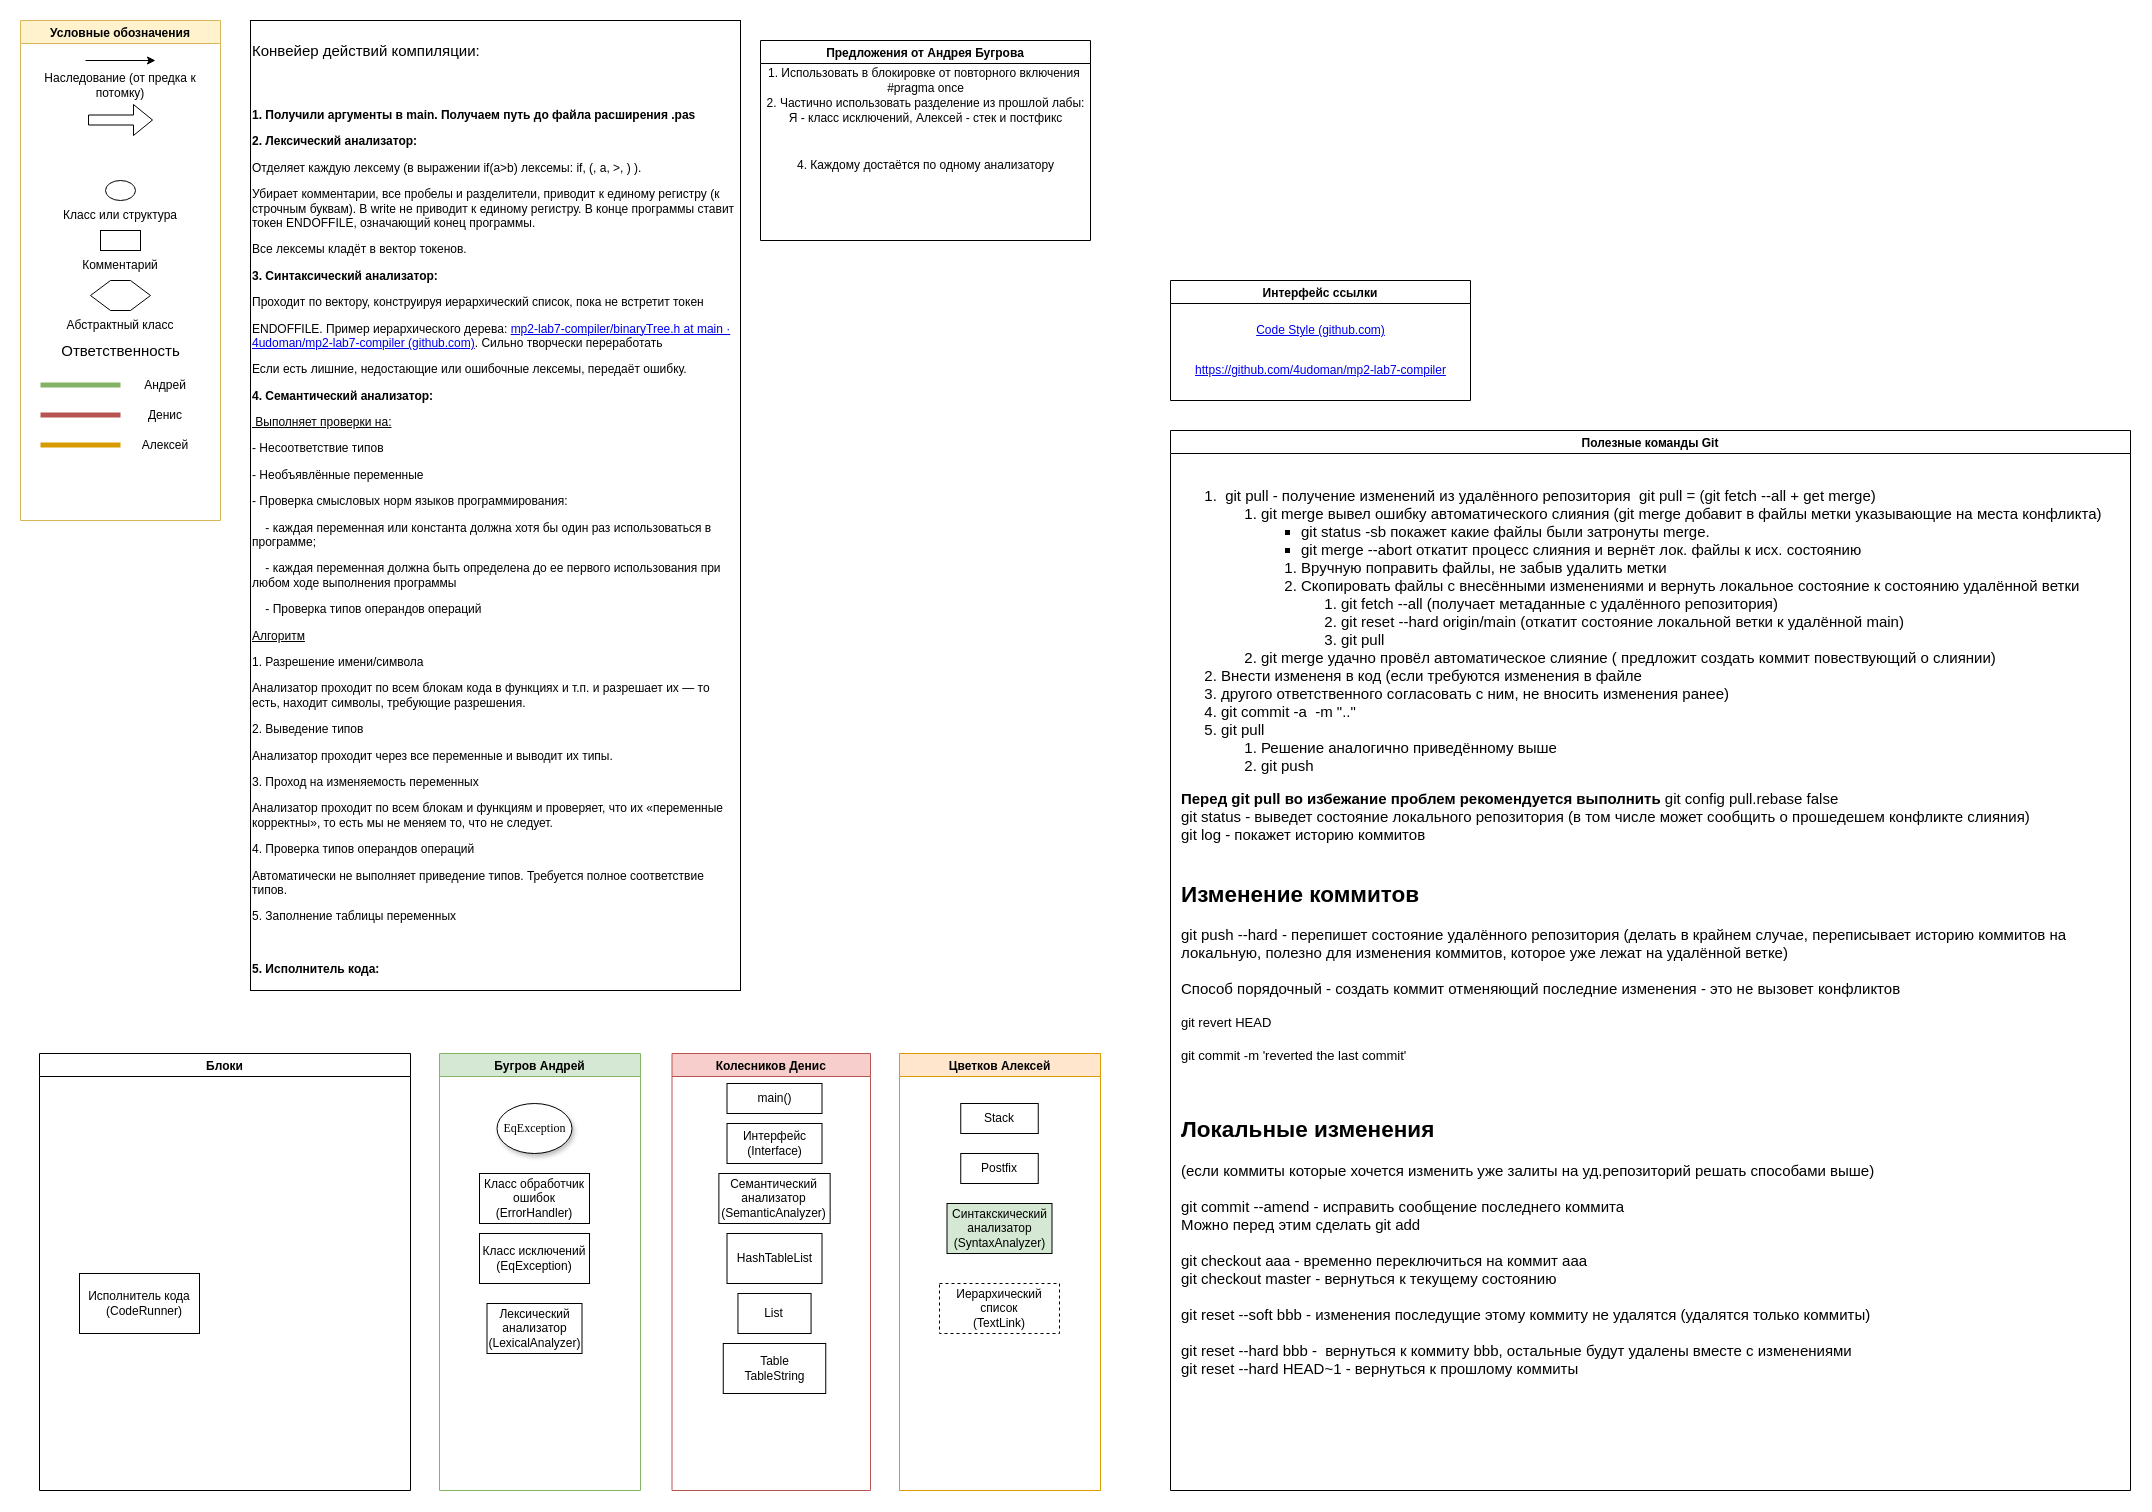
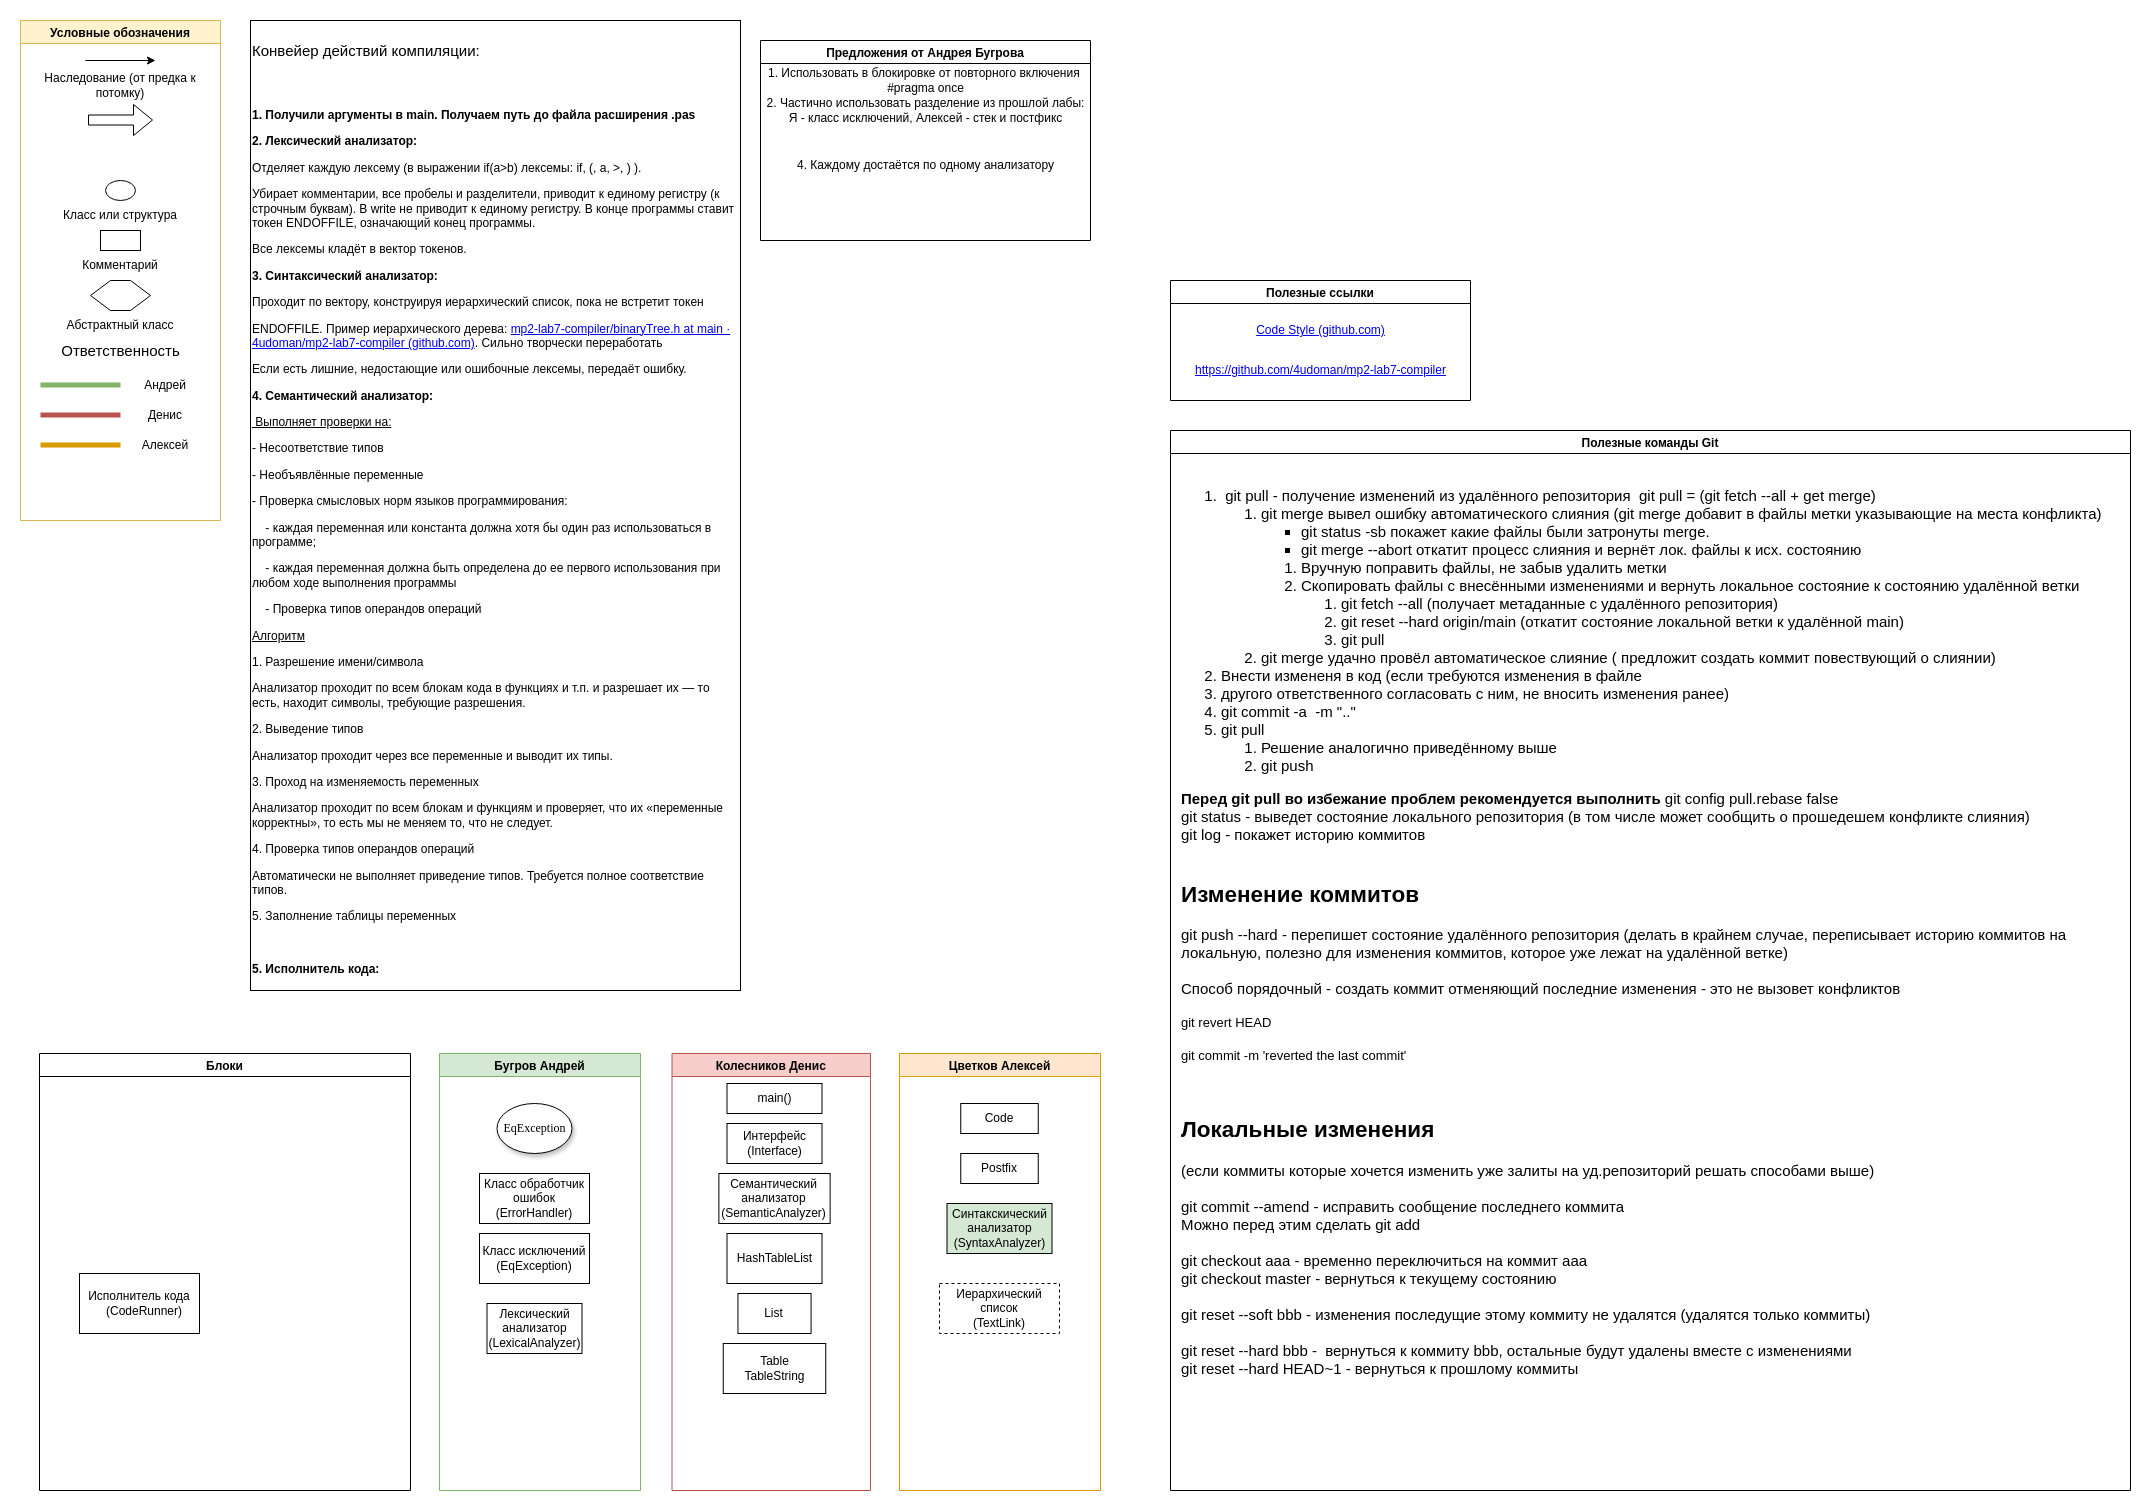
node "Интерфейс ссылки": label "Интерфейс ссылки" -> "Полезные ссылки"
node "Stack": label "Stack" -> "Code"
